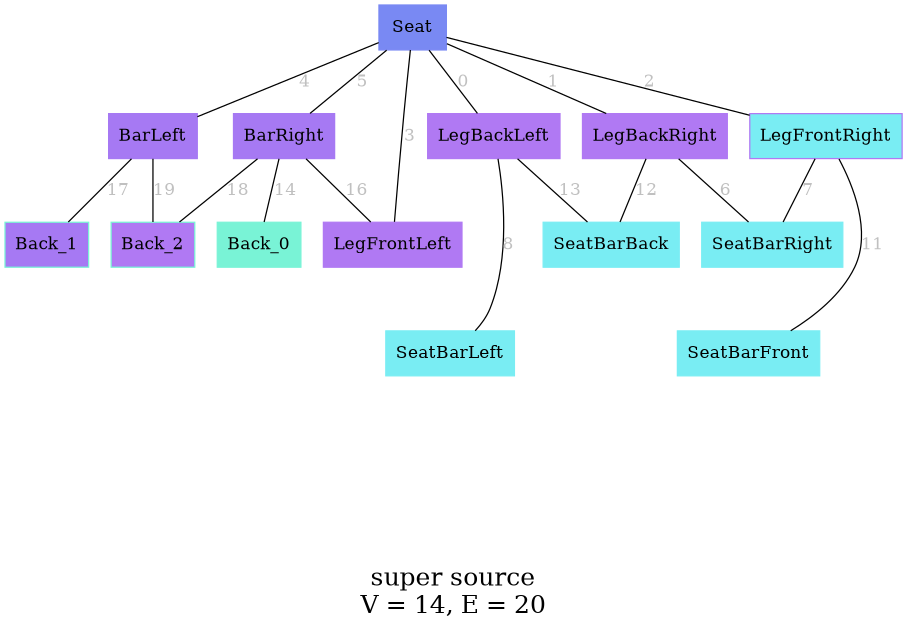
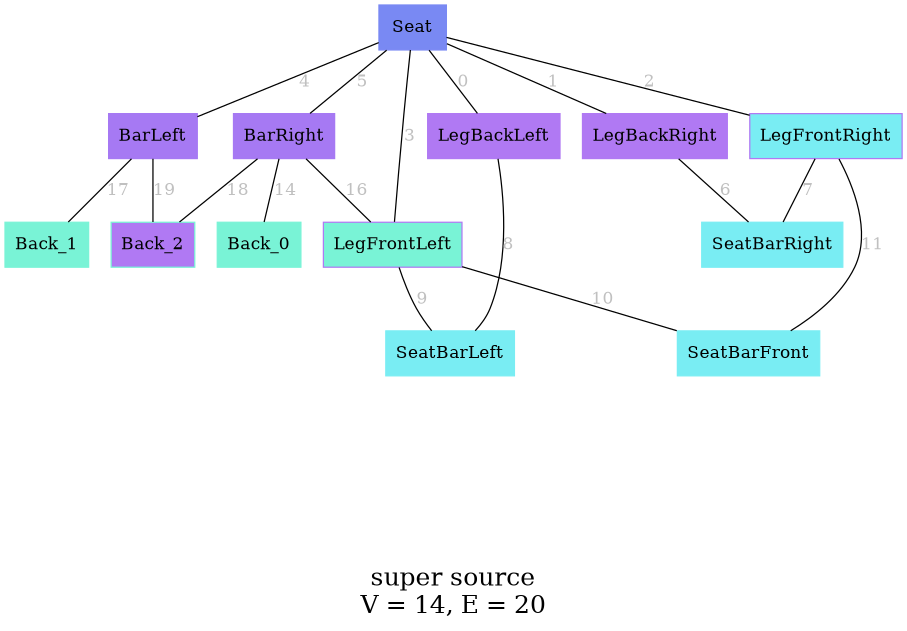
node "Back_1": fillcolor #a679f3 -> #79f3d6
node "LegFrontLeft": fillcolor #b079f3 -> #79f3d6
node "SeatBarBack": removed
edge "LegFrontLeft" -- "SeatBarFront": added, label "10"
edge "LegFrontLeft" -- "SeatBarLeft": added, label "9"
